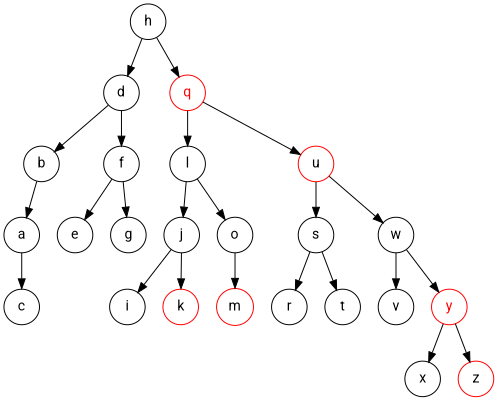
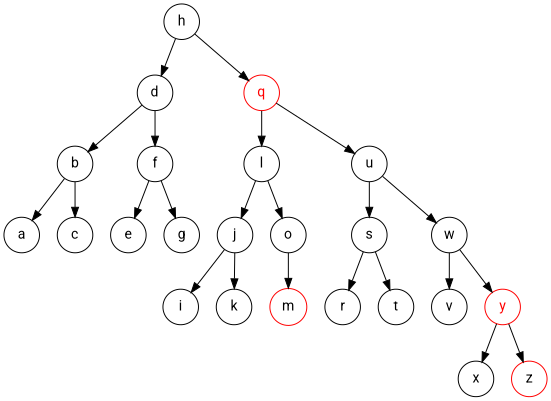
node "u": color red -> black
edge "a" -> "c": now "b" -> "c"
node "k": color red -> black
